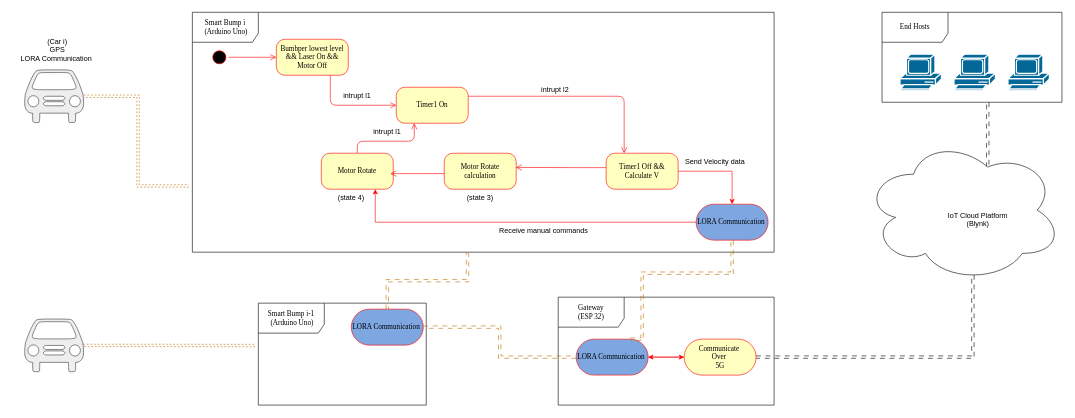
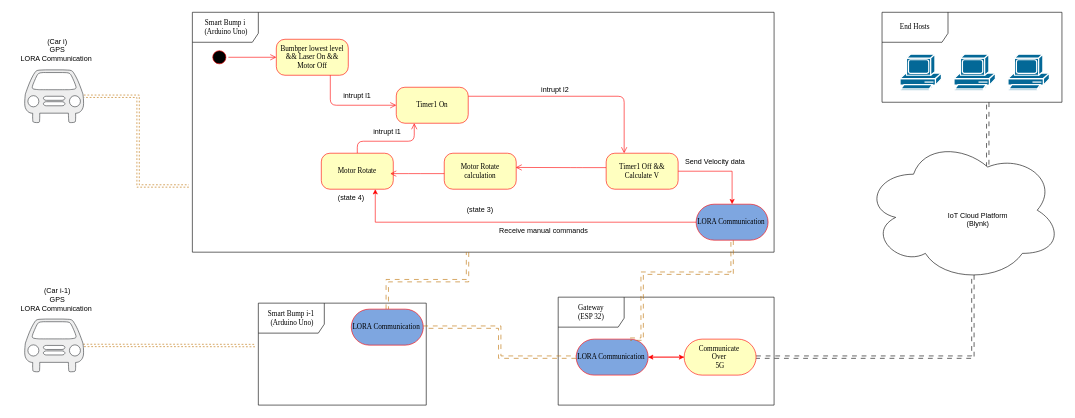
node "(state 3)": moved (480, 195) -> (480, 207)
node "(Car i-1) GPS LORA Communication": added
